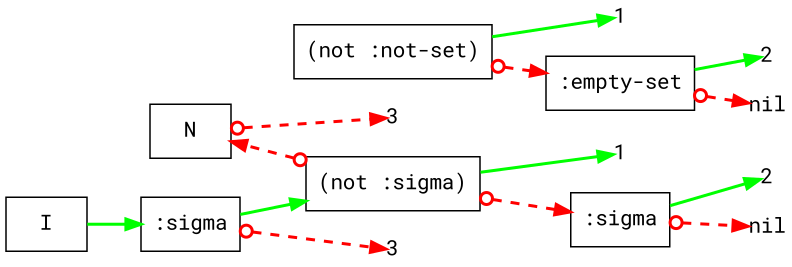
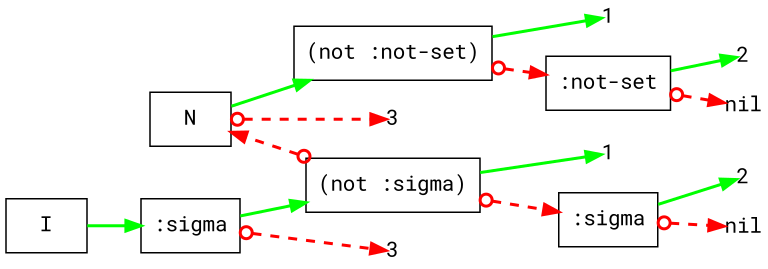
node ":empty-set": label ":empty-set" -> ":not-set"
edge "N" -> "(not :not-set)": added
